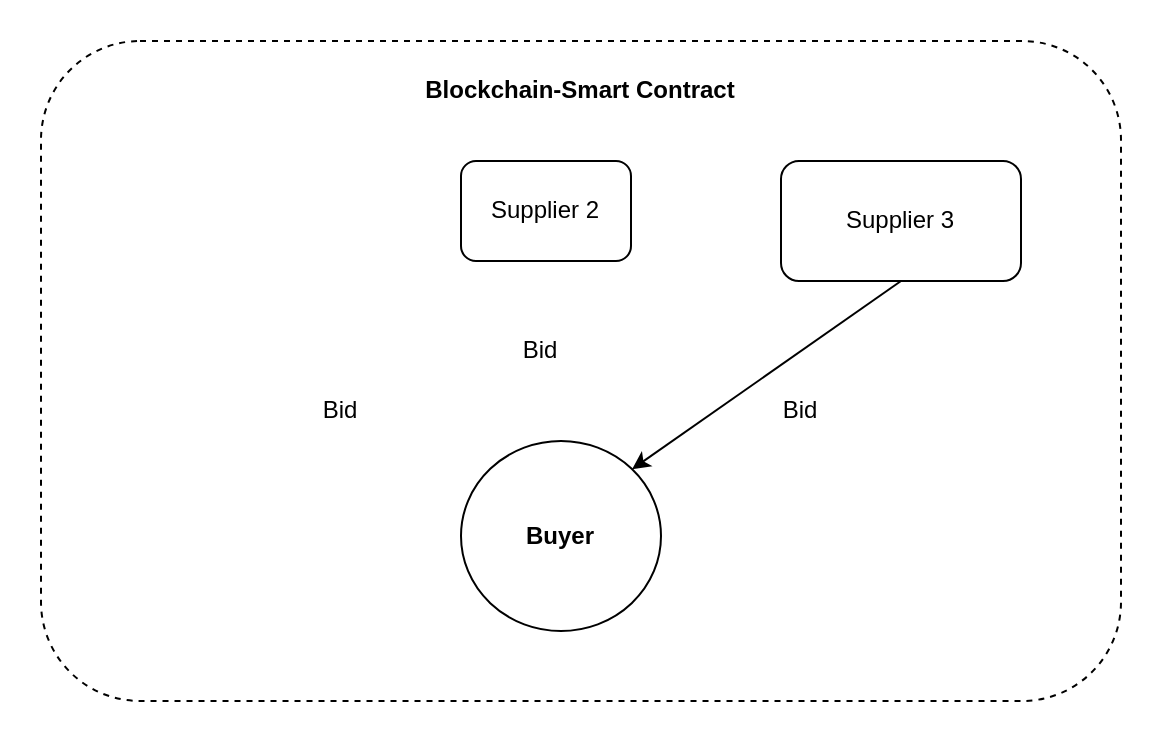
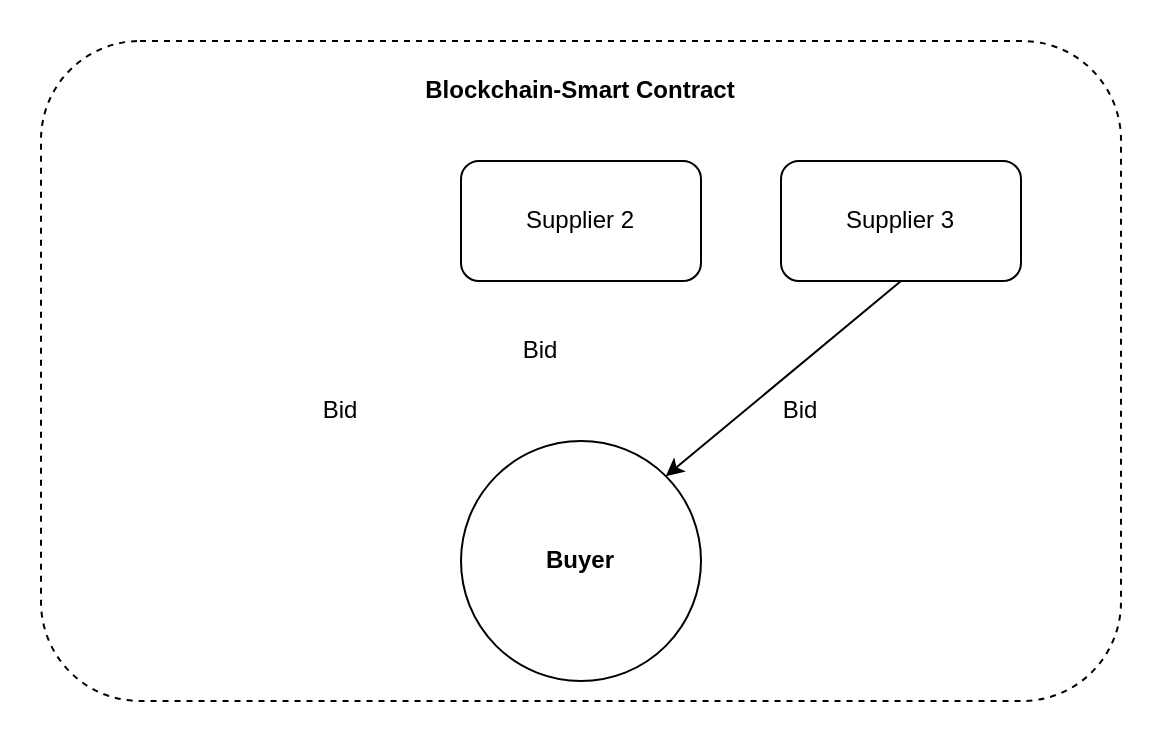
node "Supplier 2": size 170x100 -> 240x120
node "Buyer": size 200x190 -> 240x240
